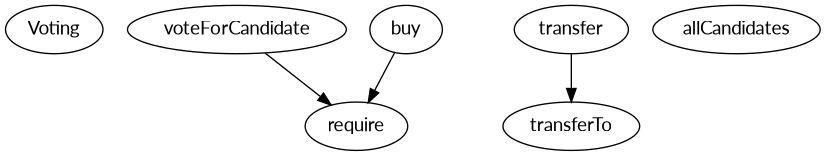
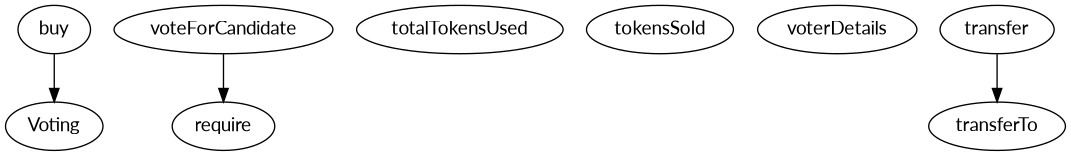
node "totalTokensUsed": added
node "tokensSold": added
node "allCandidates": removed
node "voterDetails": added
edge "buy" -> "require": now "buy" -> "Voting"
